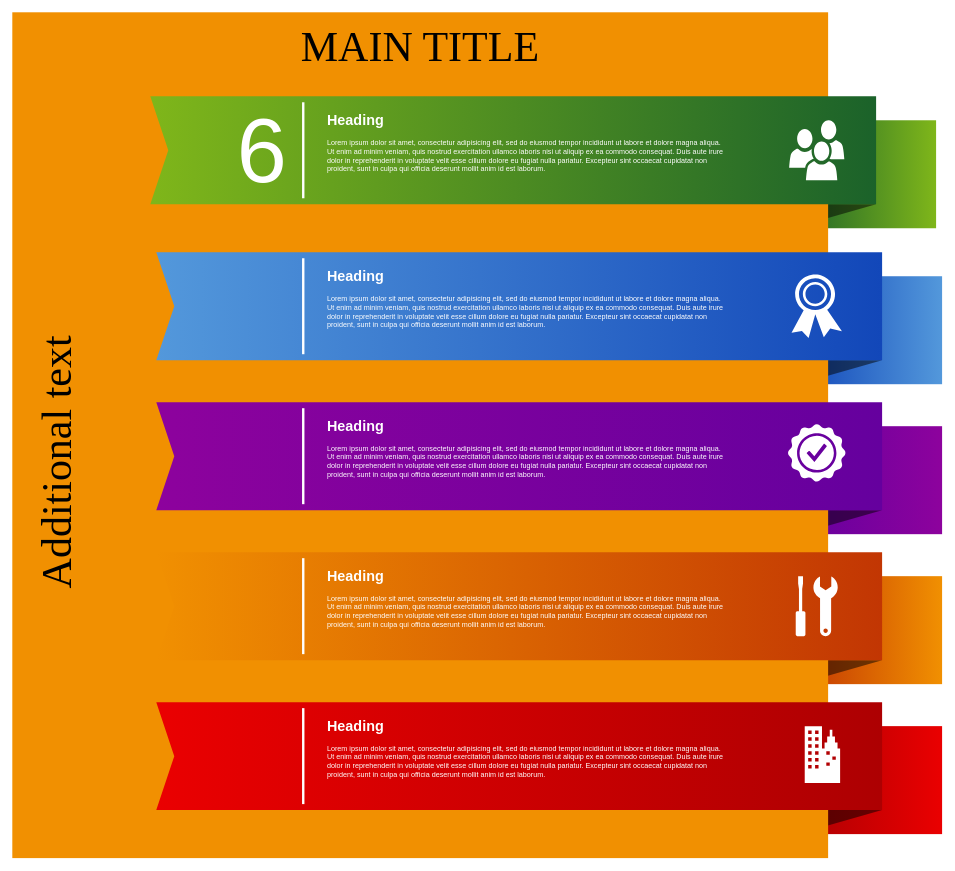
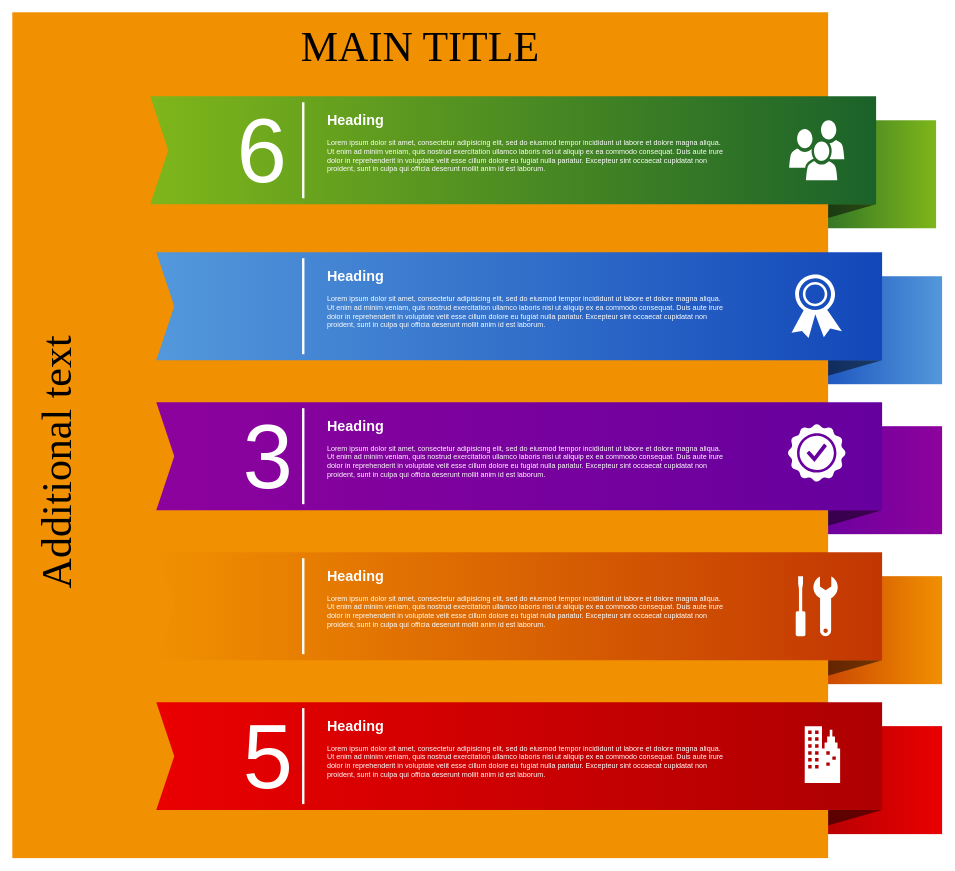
node "3": added
node "5": added
